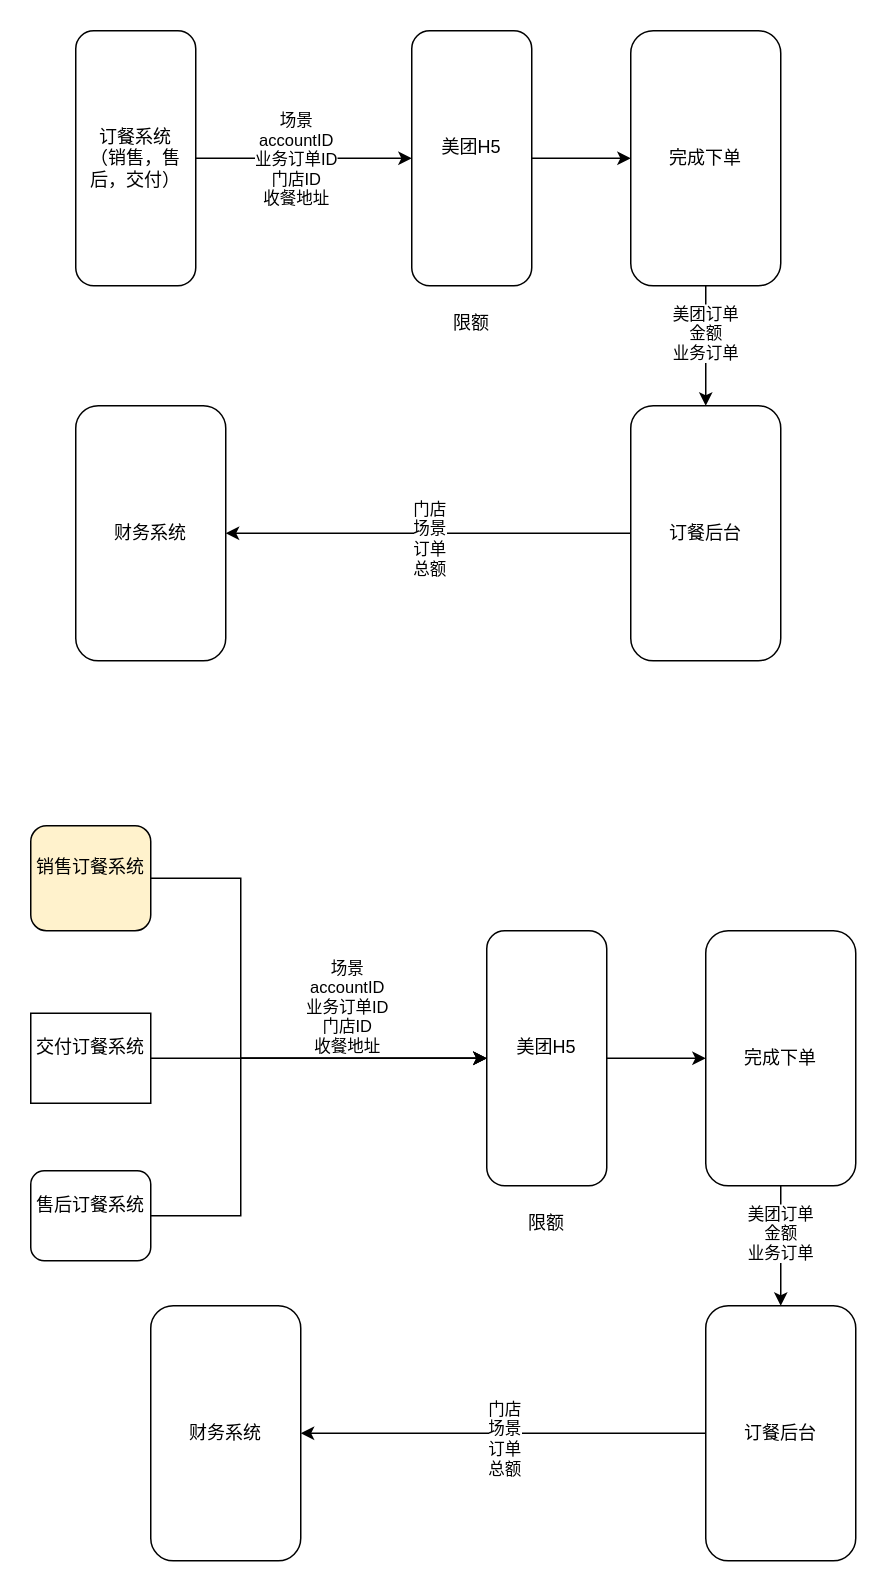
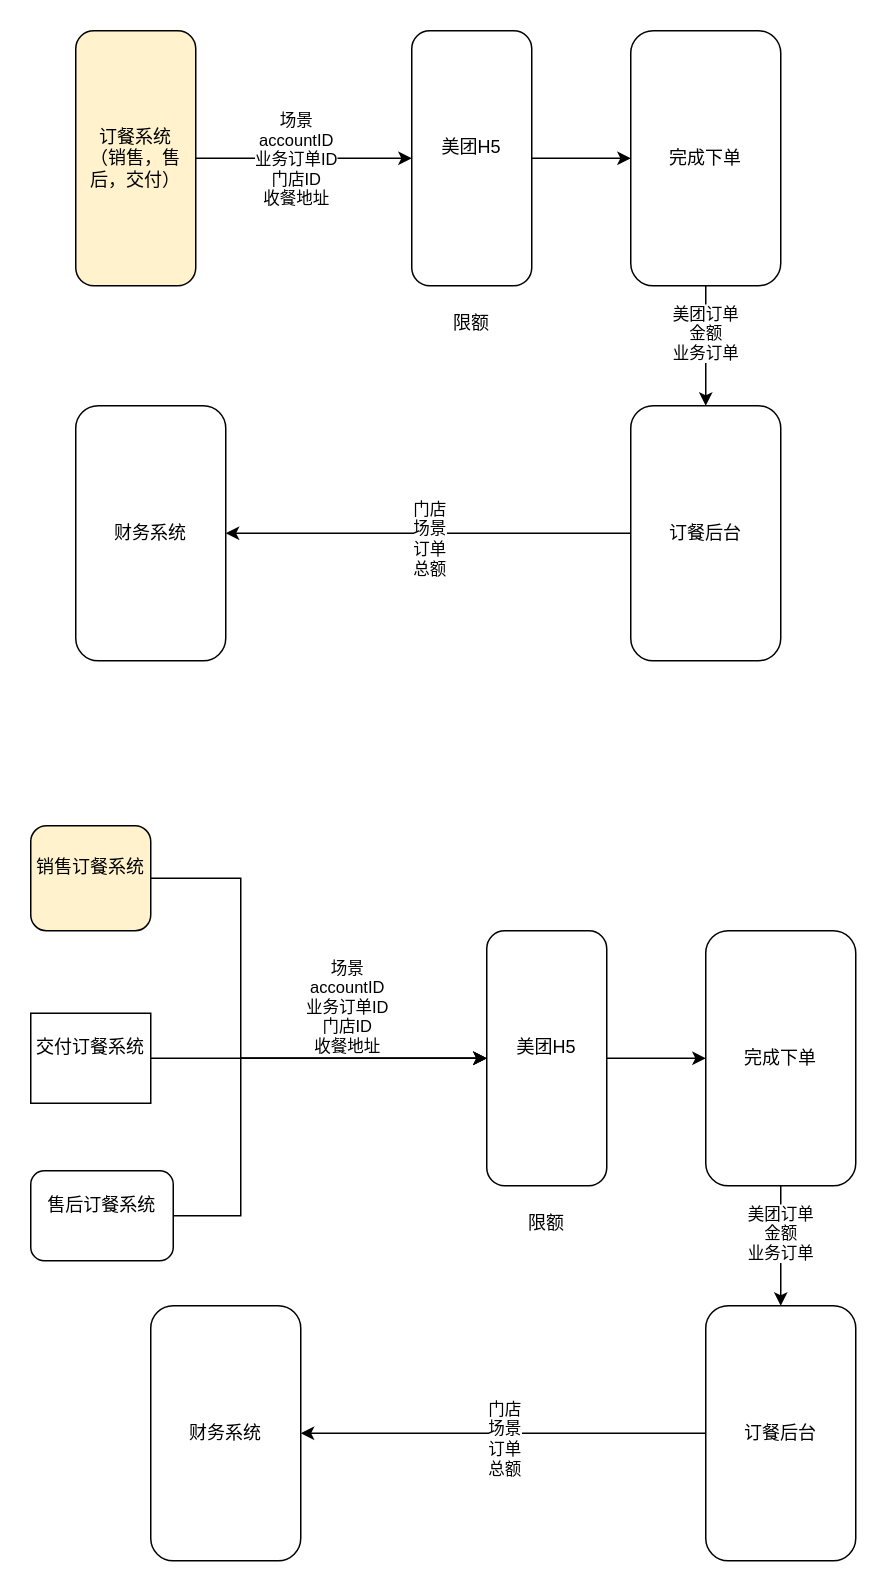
node "订餐系统 （销售，售后，交付）": fillcolor #ffffff -> #fff2cc
node "售后订餐系统": size 120x90 -> 143x90
